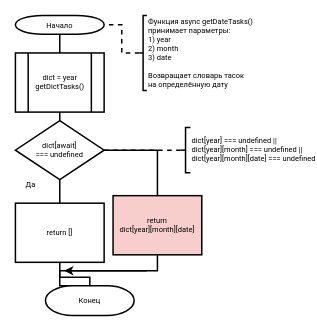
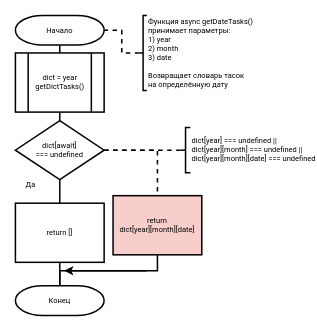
node "Начало": size 89x19 -> 89x30
edge "dict[await]=== undefined" -- "returndict[year][month][date]": style solid -> dashed
node "Конец": moved (90, 300) -> (60, 300)
